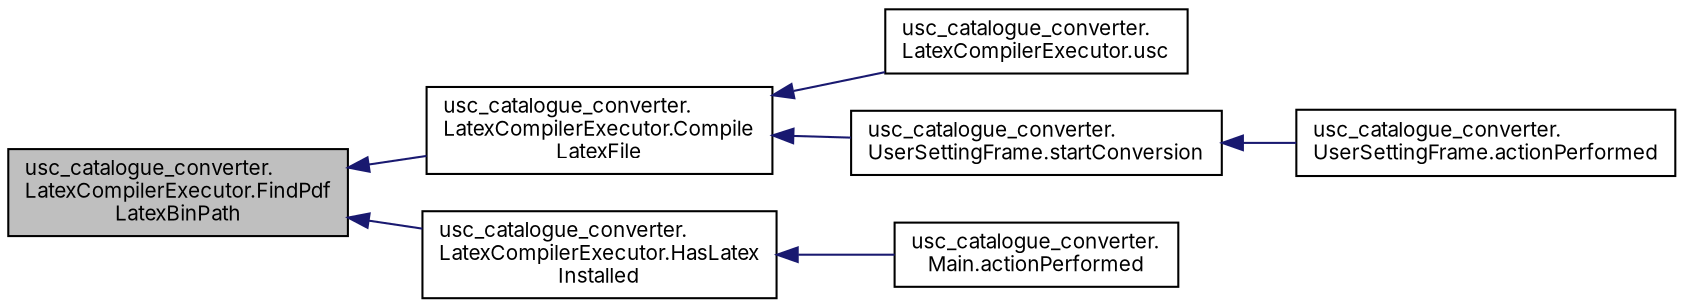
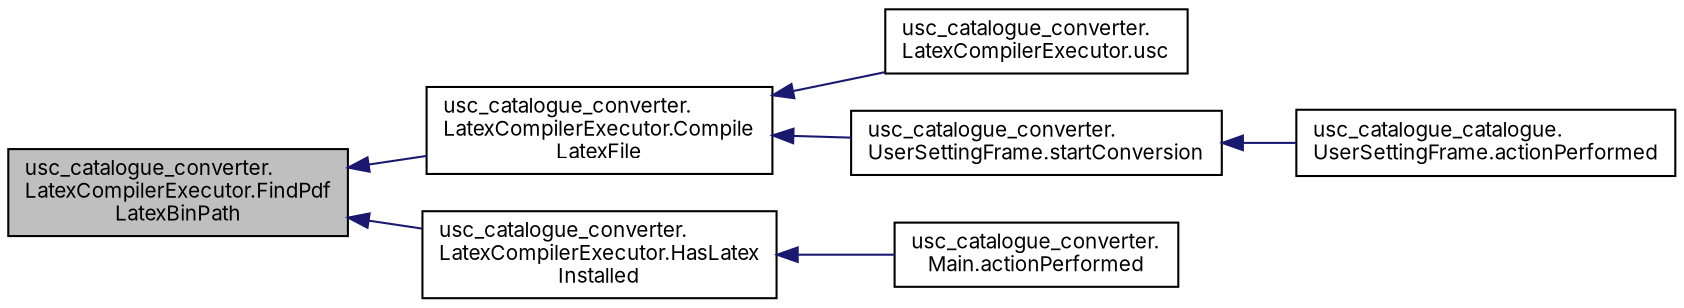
node "usc_catalogue_converter. UserSettingFrame.actionPerformed": label "usc_catalogue_converter. UserSettingFrame.actionPerformed" -> "usc_catalogue_catalogue. UserSettingFrame.actionPerformed"
